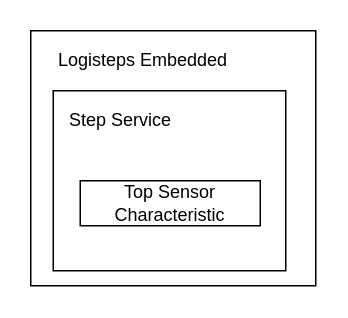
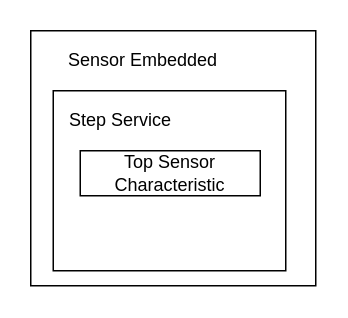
node "Logisteps Embedded": label "Logisteps Embedded" -> "Sensor Embedded"
node "Top Sensor Characteristic": moved (170, 203) -> (170, 173)
